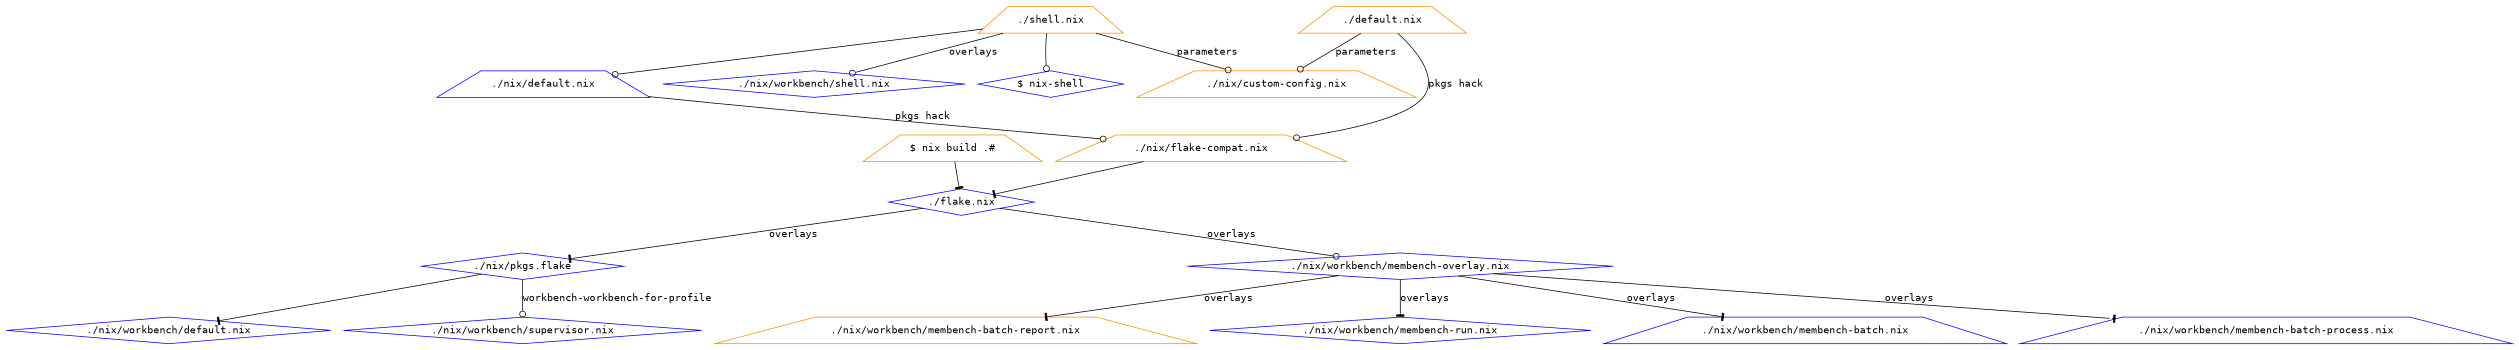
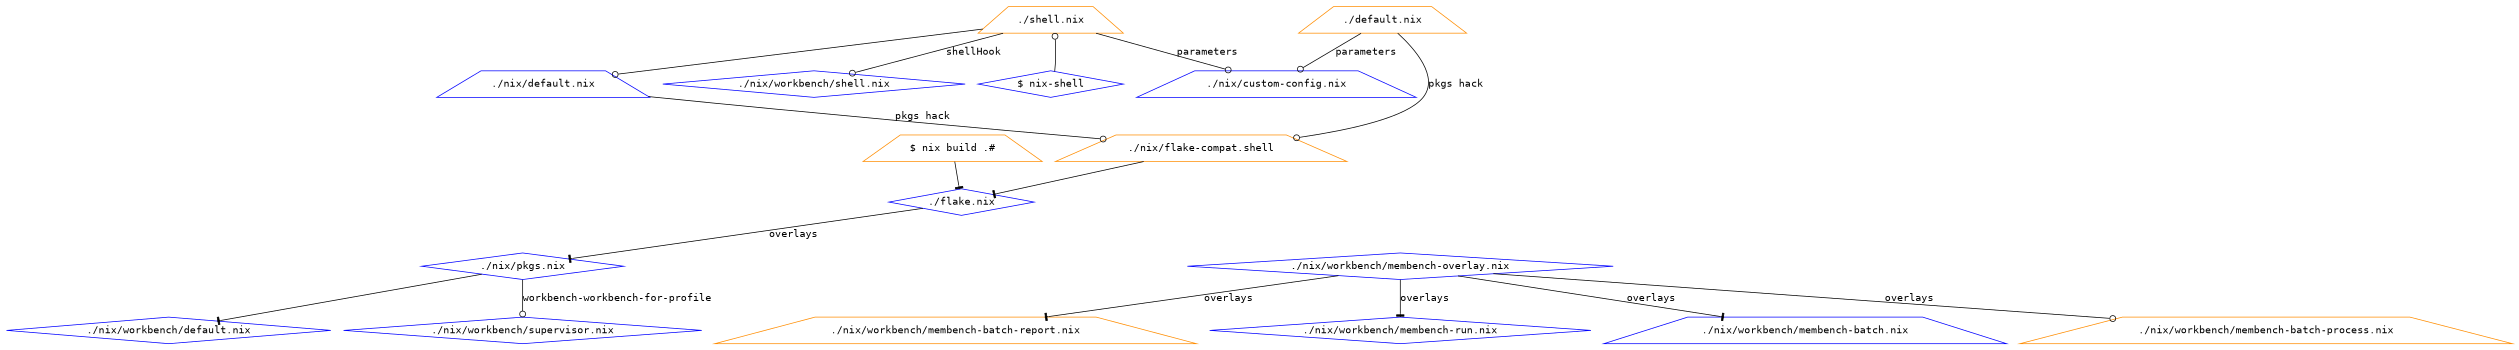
edge "./shell.nix" -> "$ nix-shell": reversed
edge "./shell.nix" -> "./nix/workbench/shell.nix": label "overlays" -> "shellHook"
node "./nix/custom-config.nix": color darkorange -> blue
node "./nix/flake-compat.nix": label "./nix/flake-compat.nix" -> "./nix/flake-compat.shell"
edge "./flake.nix" -> "./nix/workbench/membench-overlay.nix": removed, label "overlays"
node "./nix/pkgs.flake": label "./nix/pkgs.flake" -> "./nix/pkgs.nix"
edge "./nix/workbench/membench-overlay.nix" -> "./nix/workbench/membench-batch-process.nix": arrowhead tee -> odot
node "./nix/workbench/membench-batch-process.nix": color blue -> darkorange
